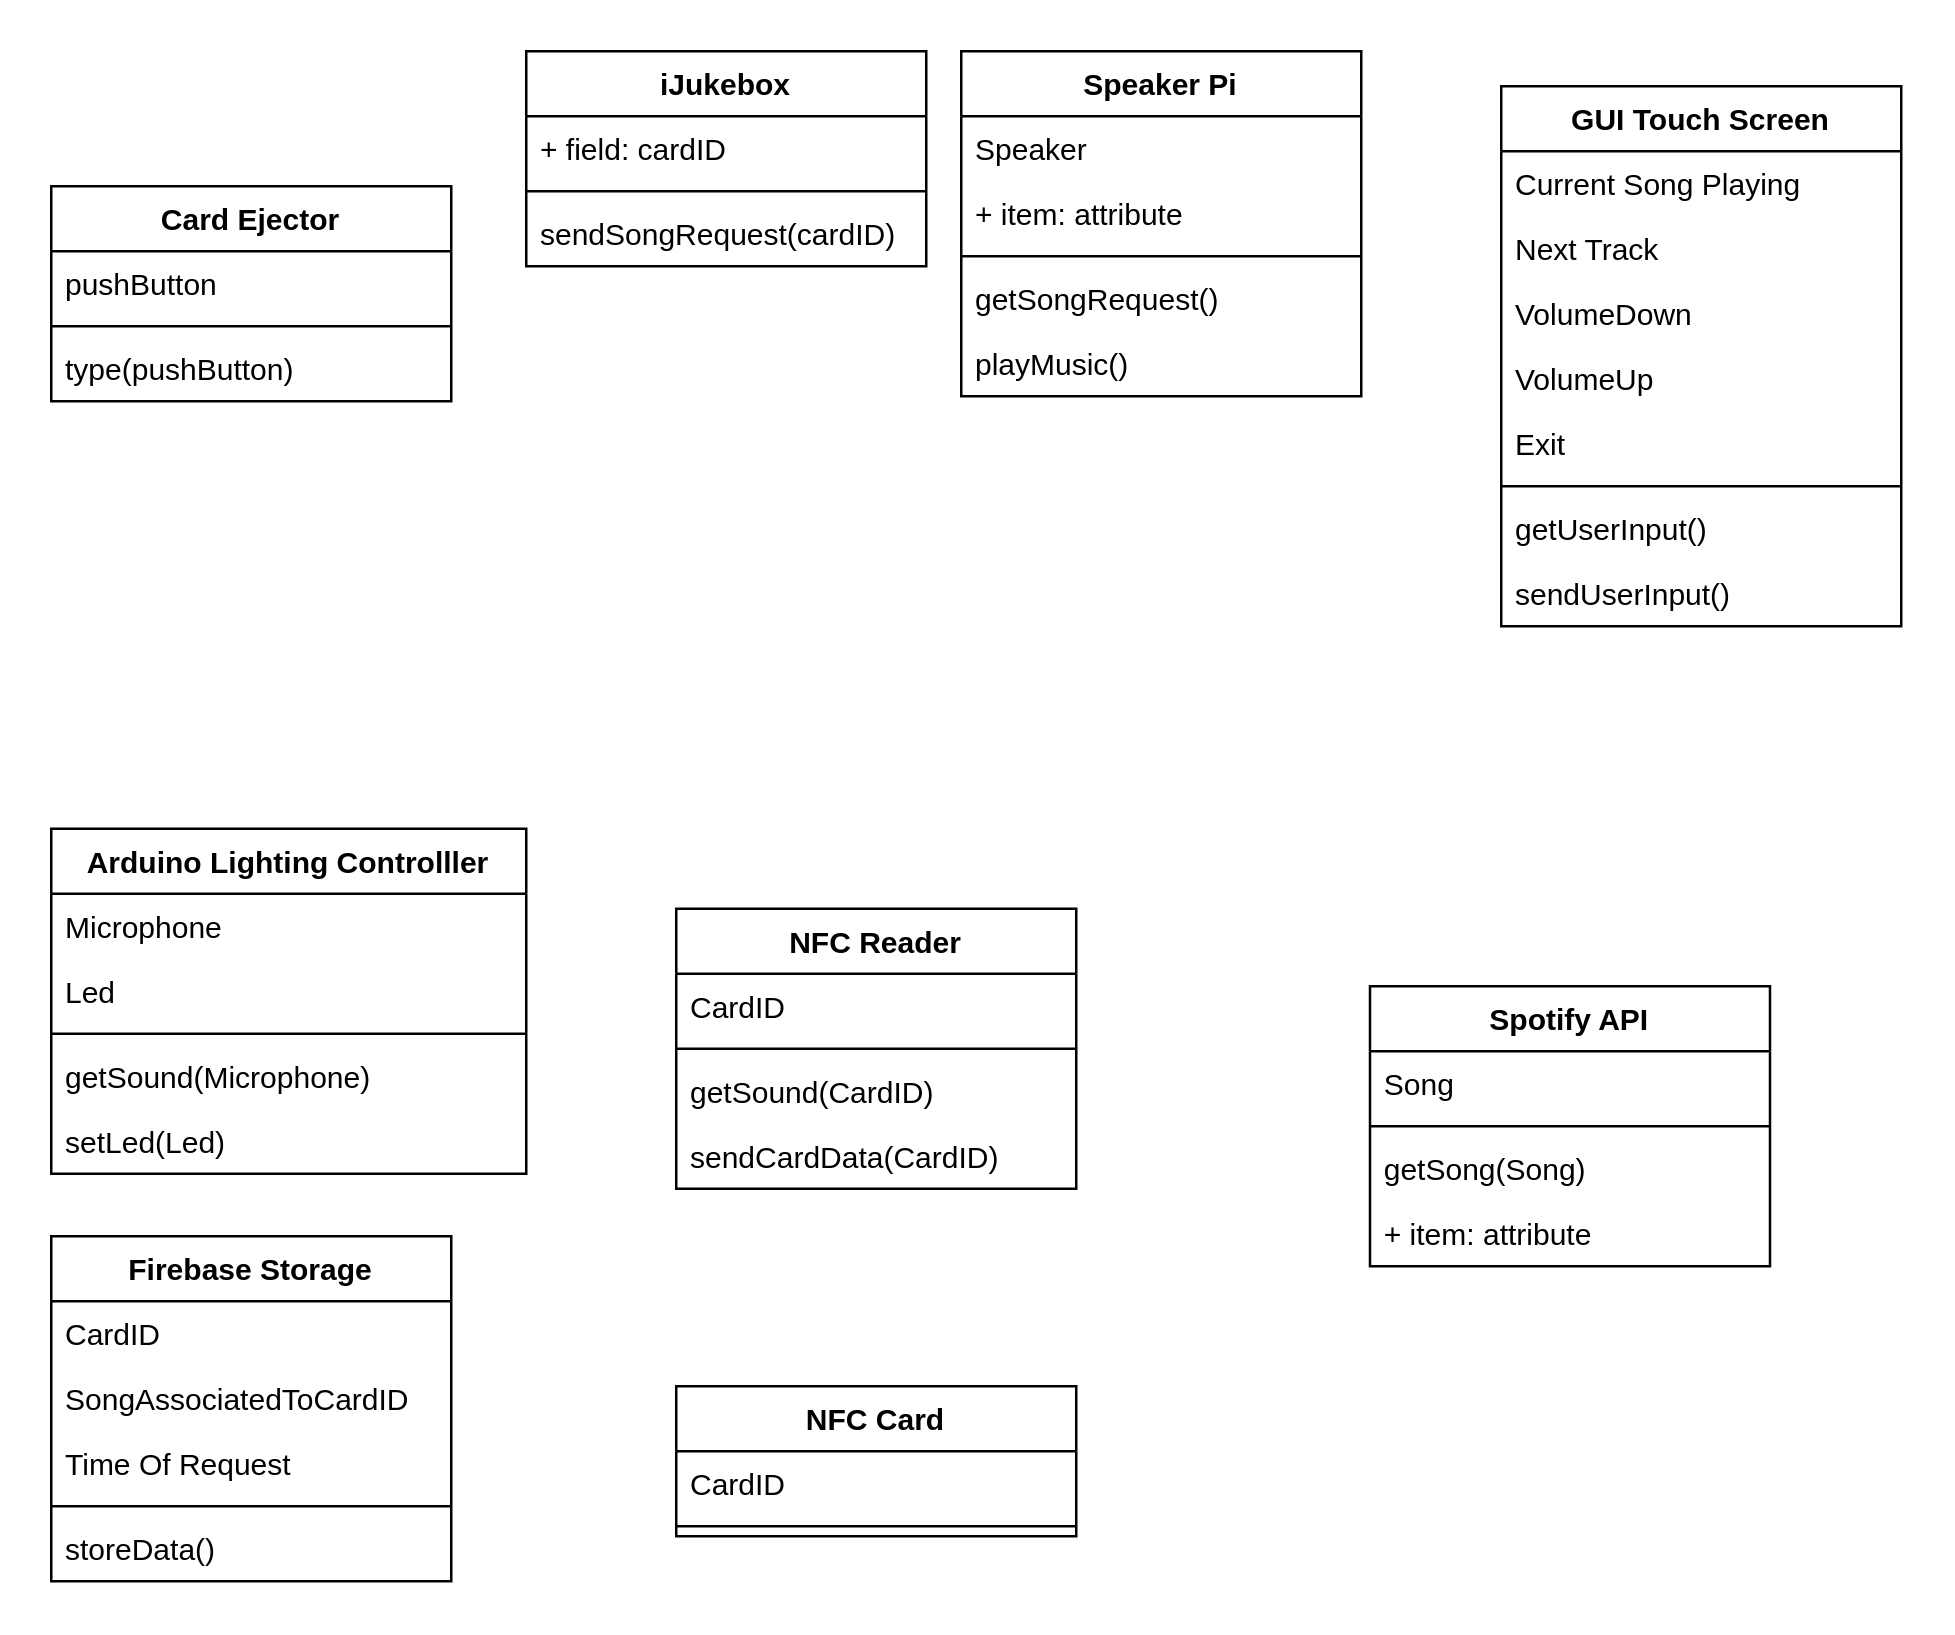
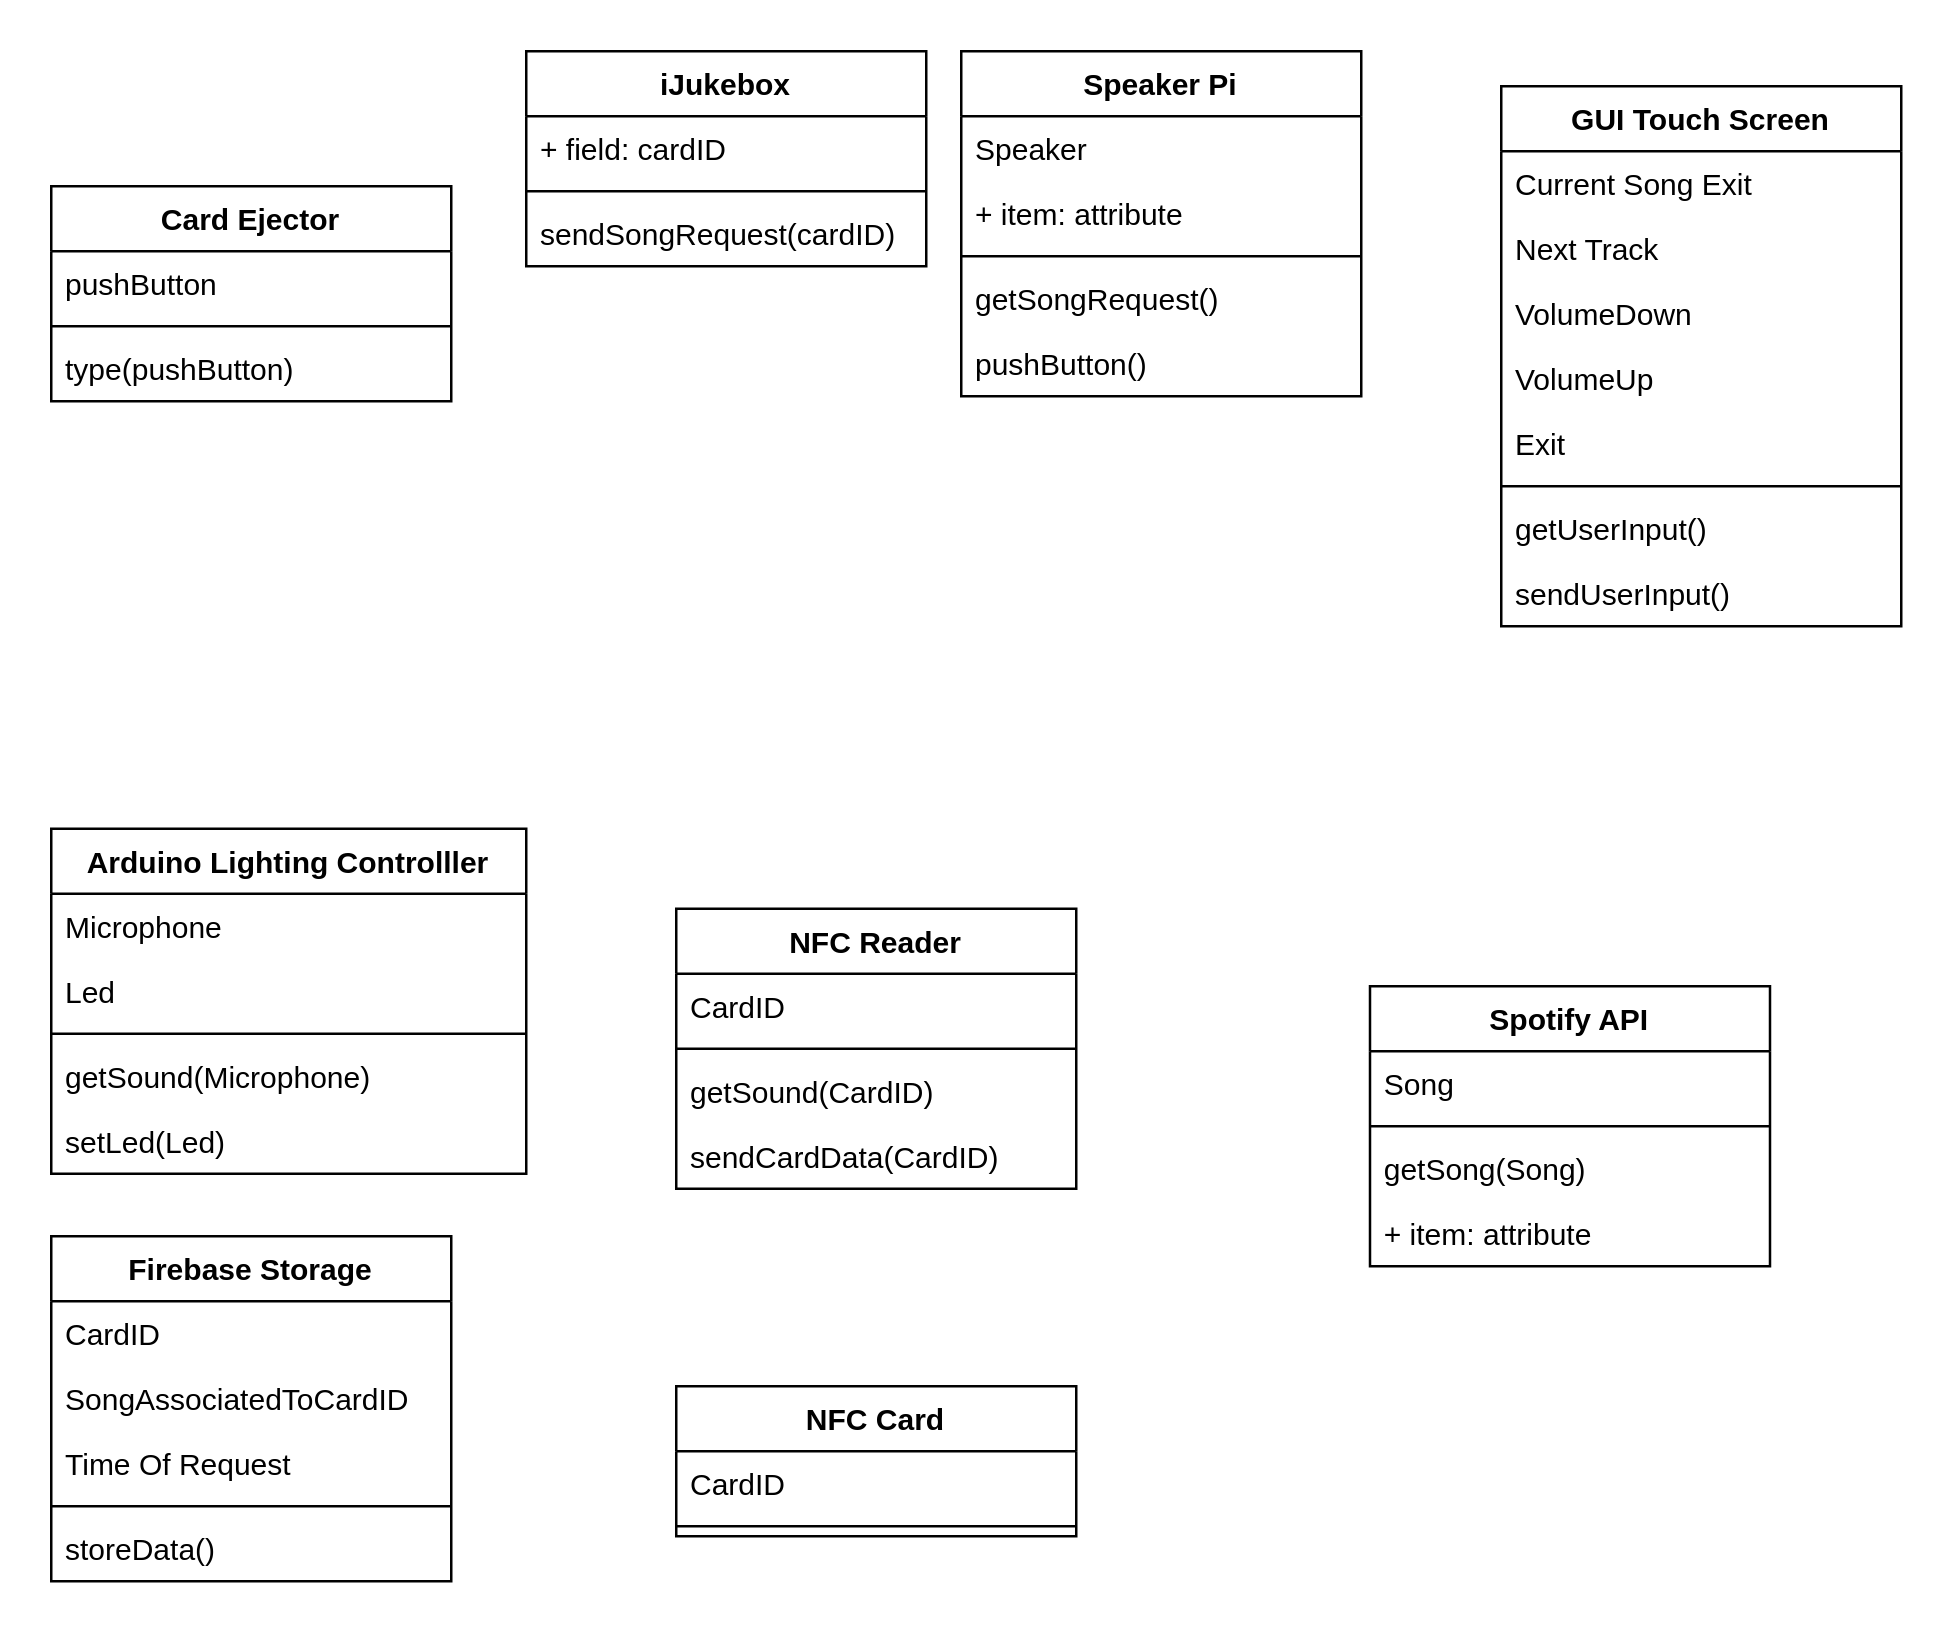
node "Current Song Playing": label "Current Song Playing" -> "Current Song Exit"
node "playMusic()": label "playMusic()" -> "pushButton()"
